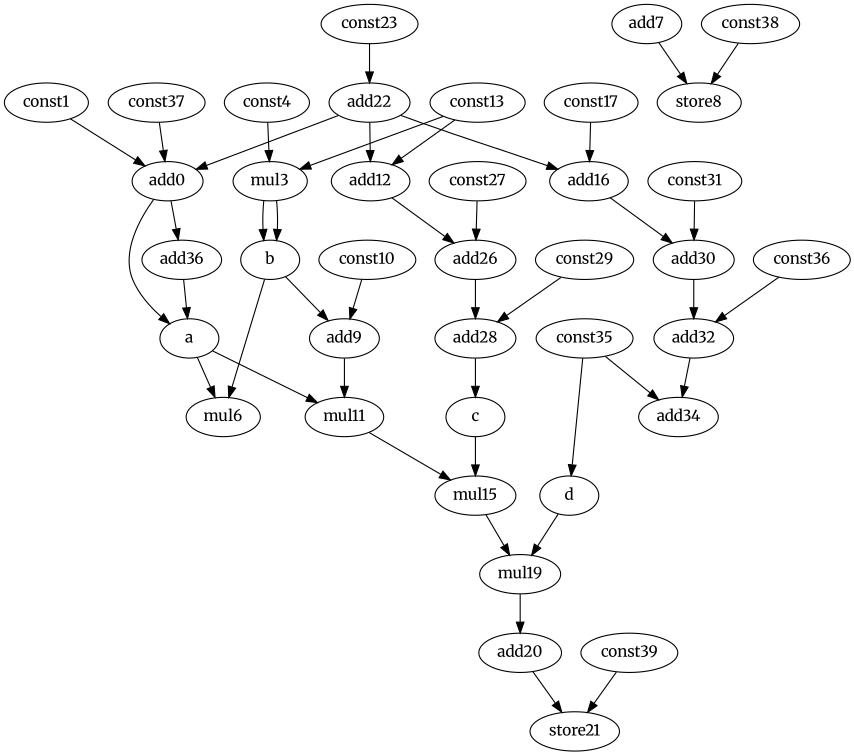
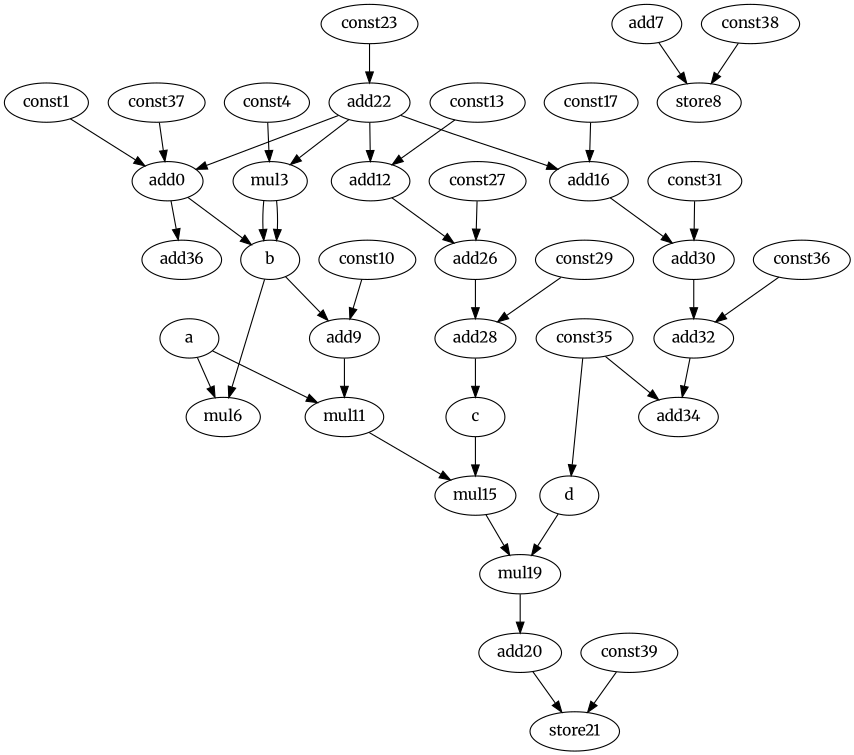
edge "const13" -> "mul3": now "add22" -> "mul3"
edge "add0" -> "a": now "add0" -> "b"
edge "add36" -> "a": removed
